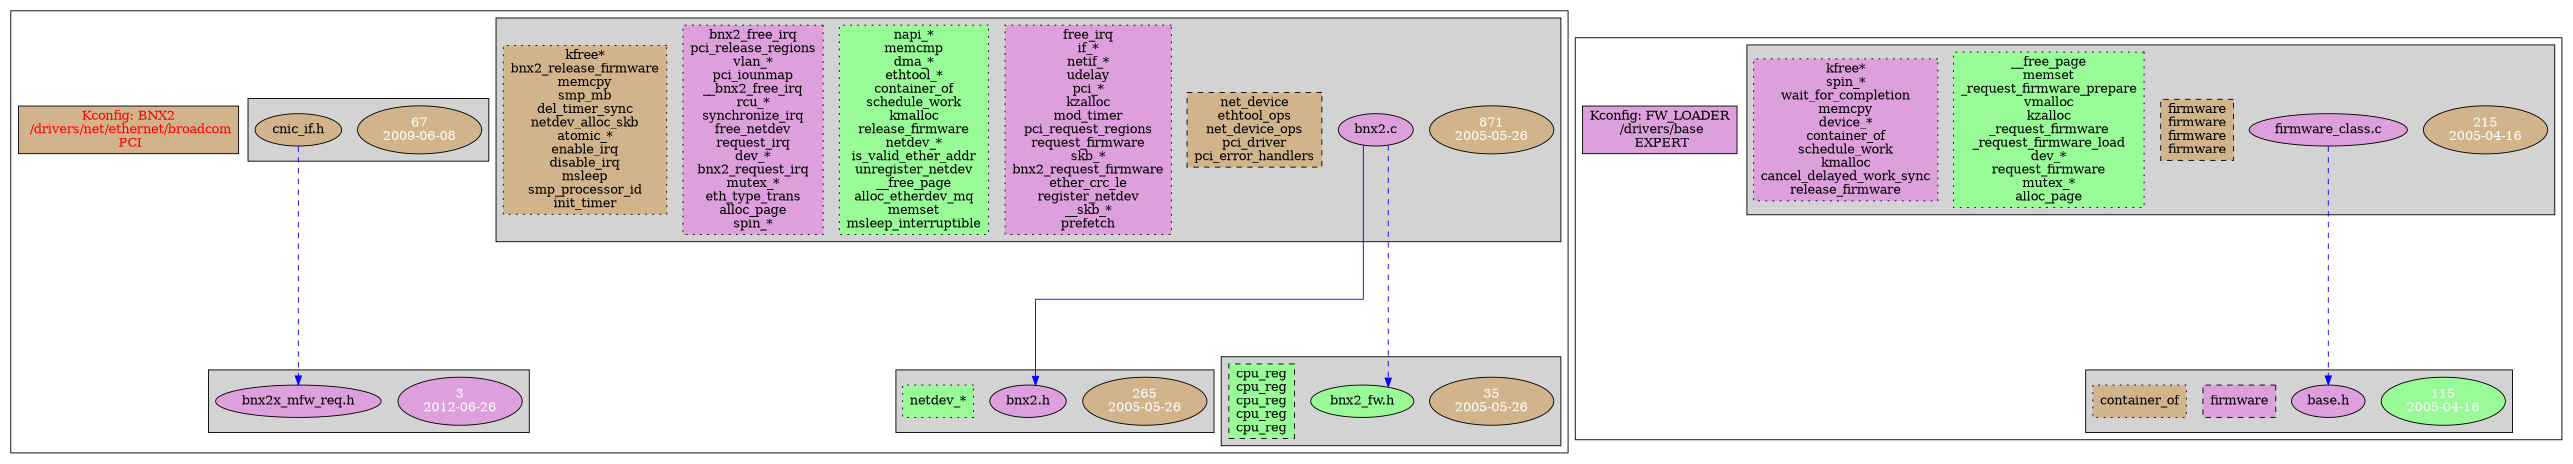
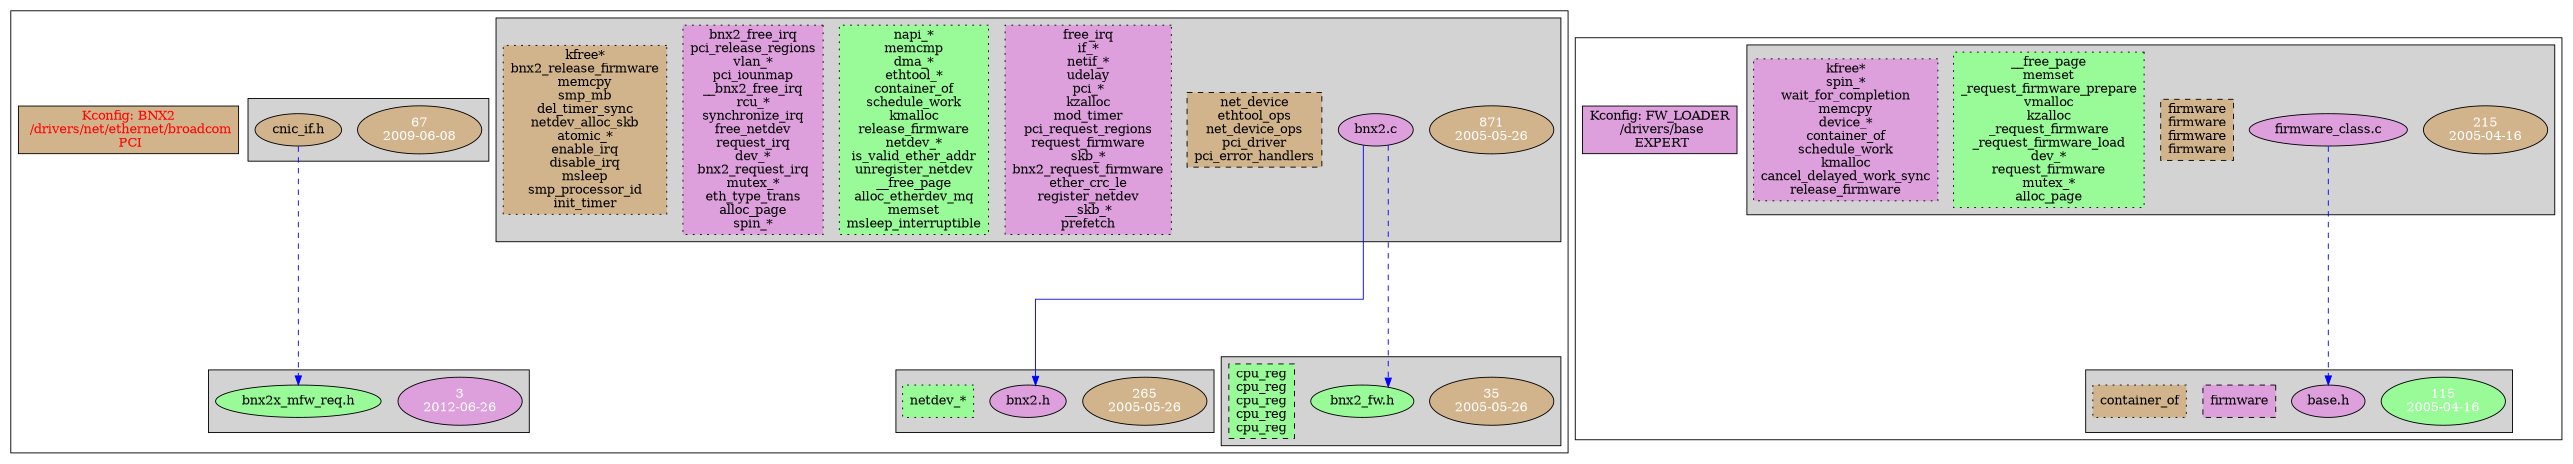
node "bnx2x_mfw_req.h": fillcolor plum -> palegreen
